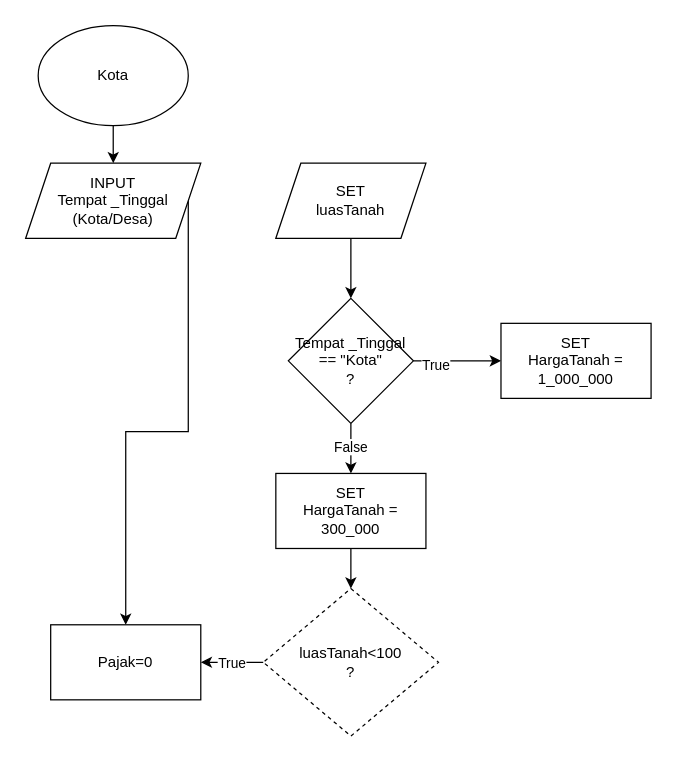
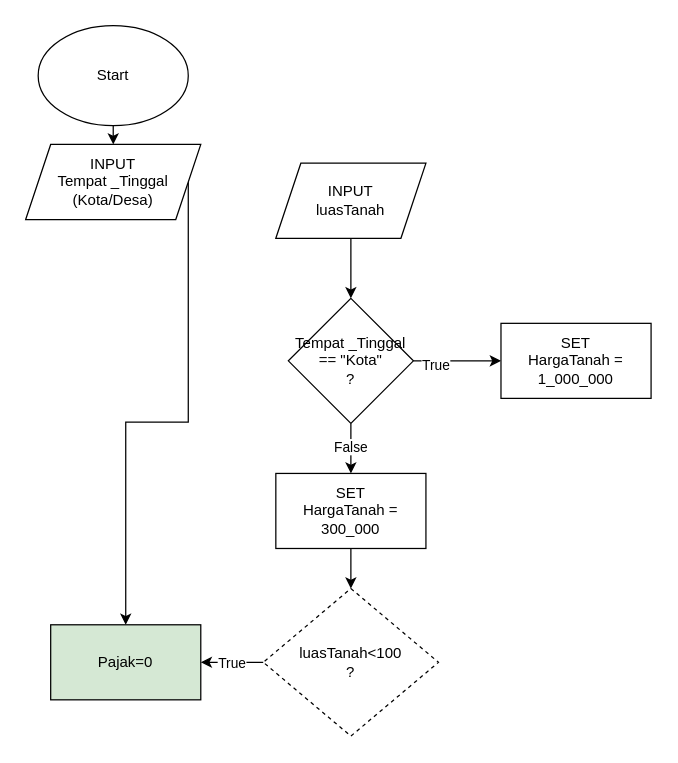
node "Kota": label "Kota" -> "Start"
node "INPUT Tempat _Tinggal (Kota/Desa)": moved (113, 201) -> (113, 182)
node "SET luasTanah": label "SET luasTanah" -> "INPUT luasTanah"
node "Pajak=0": fillcolor #ffffff -> #d5e8d4
